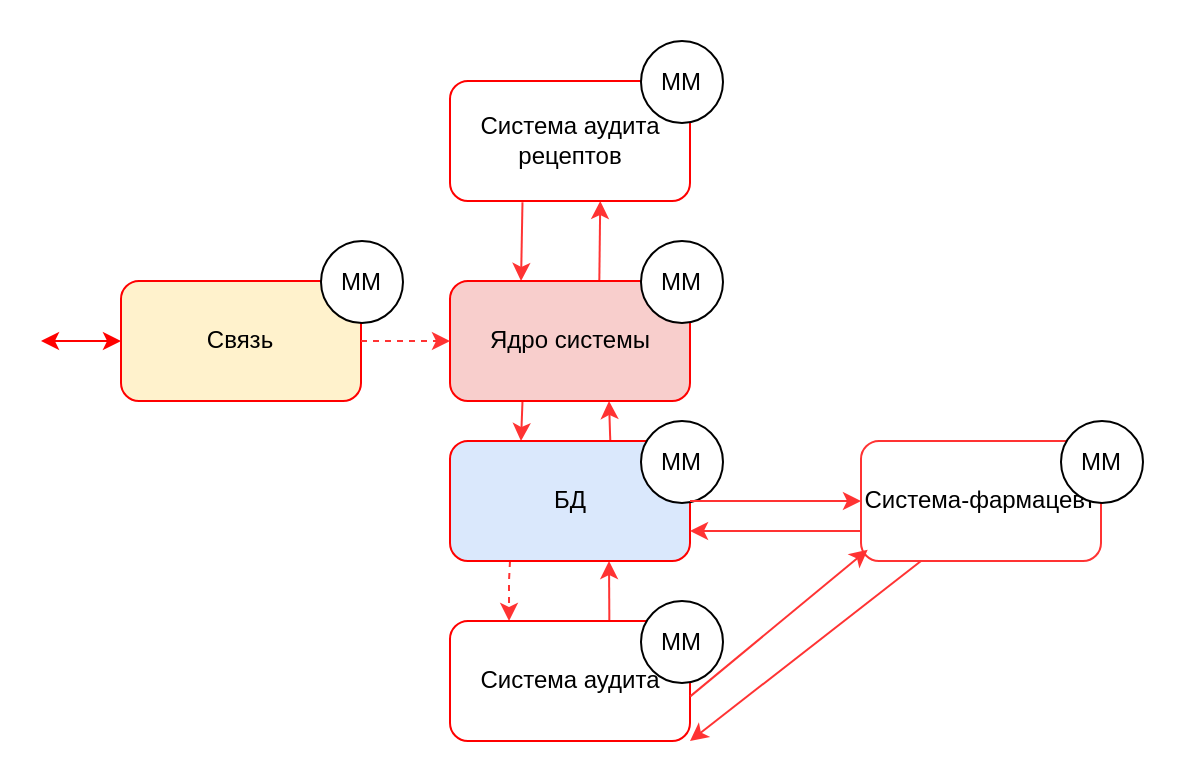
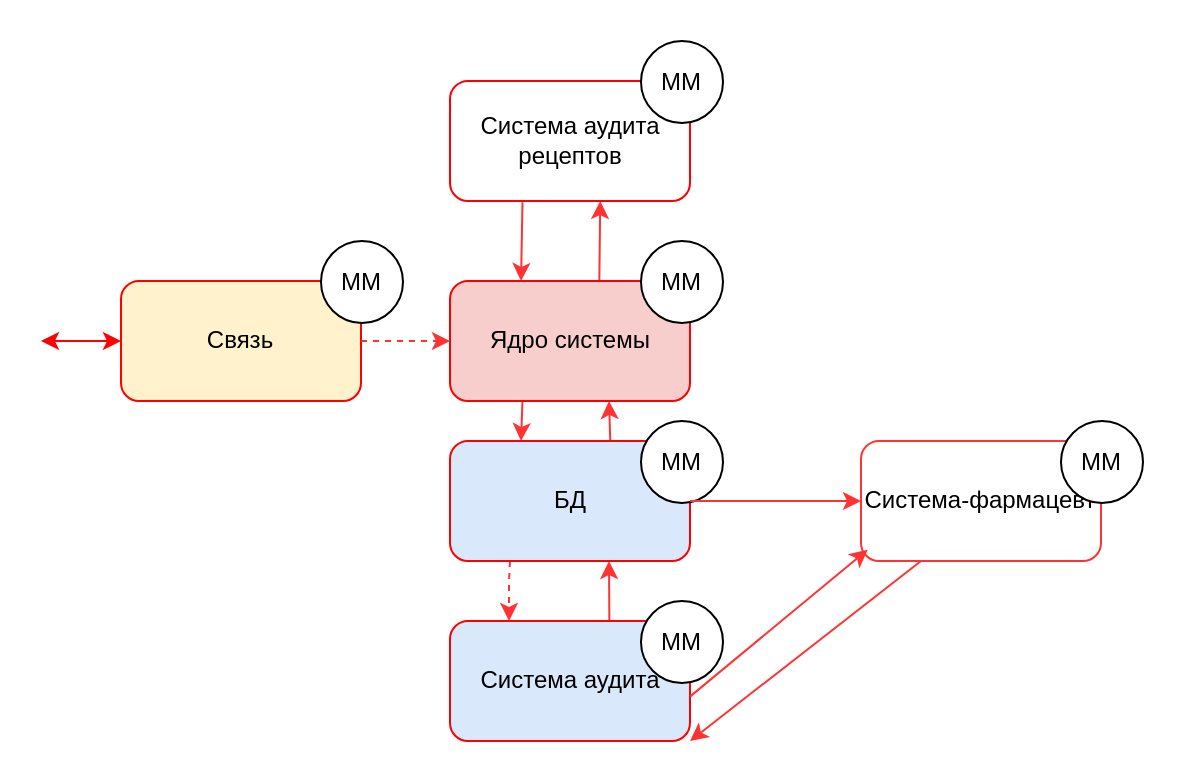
edge "Система-фармацевт" -> "БД": removed
node "Система аудита": fillcolor #ffffff -> #dae8fc
